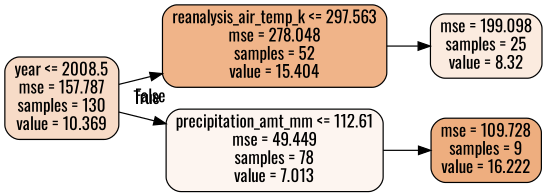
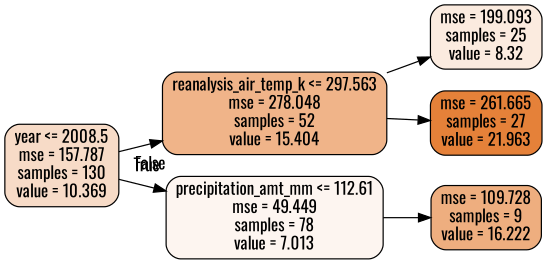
node "mse = 199.098 samples = 25 value = 8.32": label "mse = 199.098 samples = 25 value = 8.32" -> "mse = 199.093 samples = 25 value = 8.32"
node "mse = 261.665 samples = 27 value = 21.963": added
